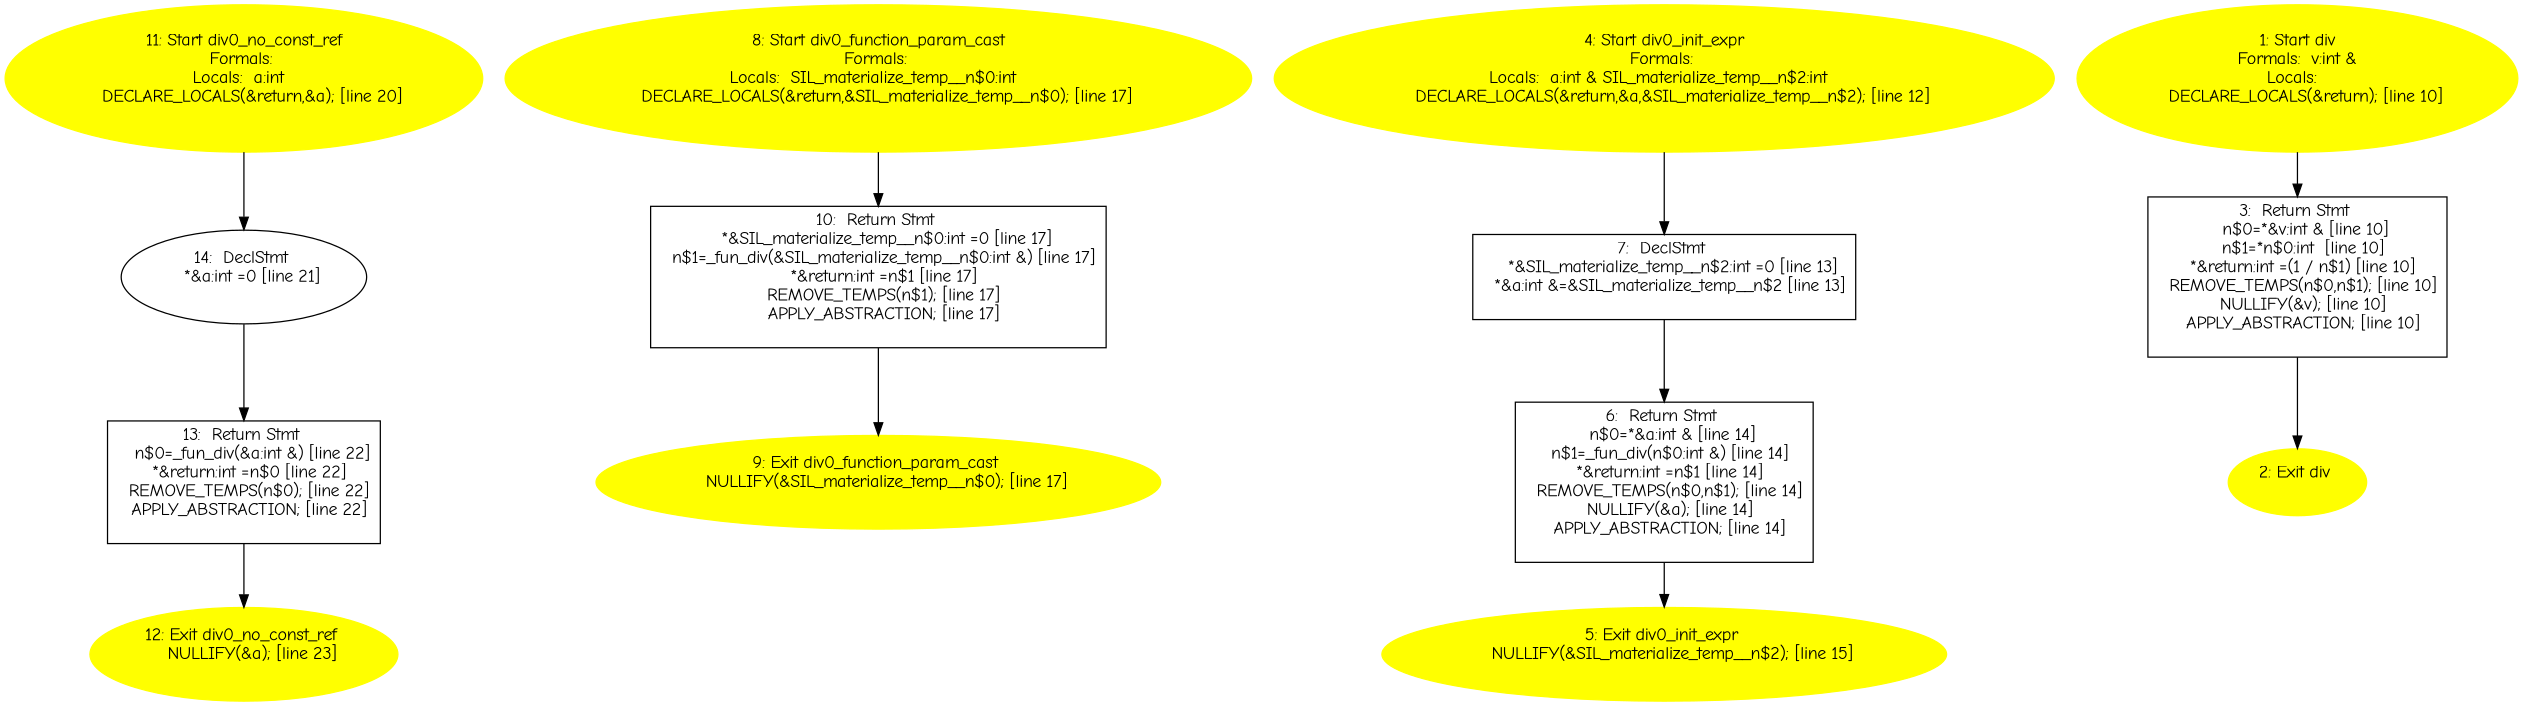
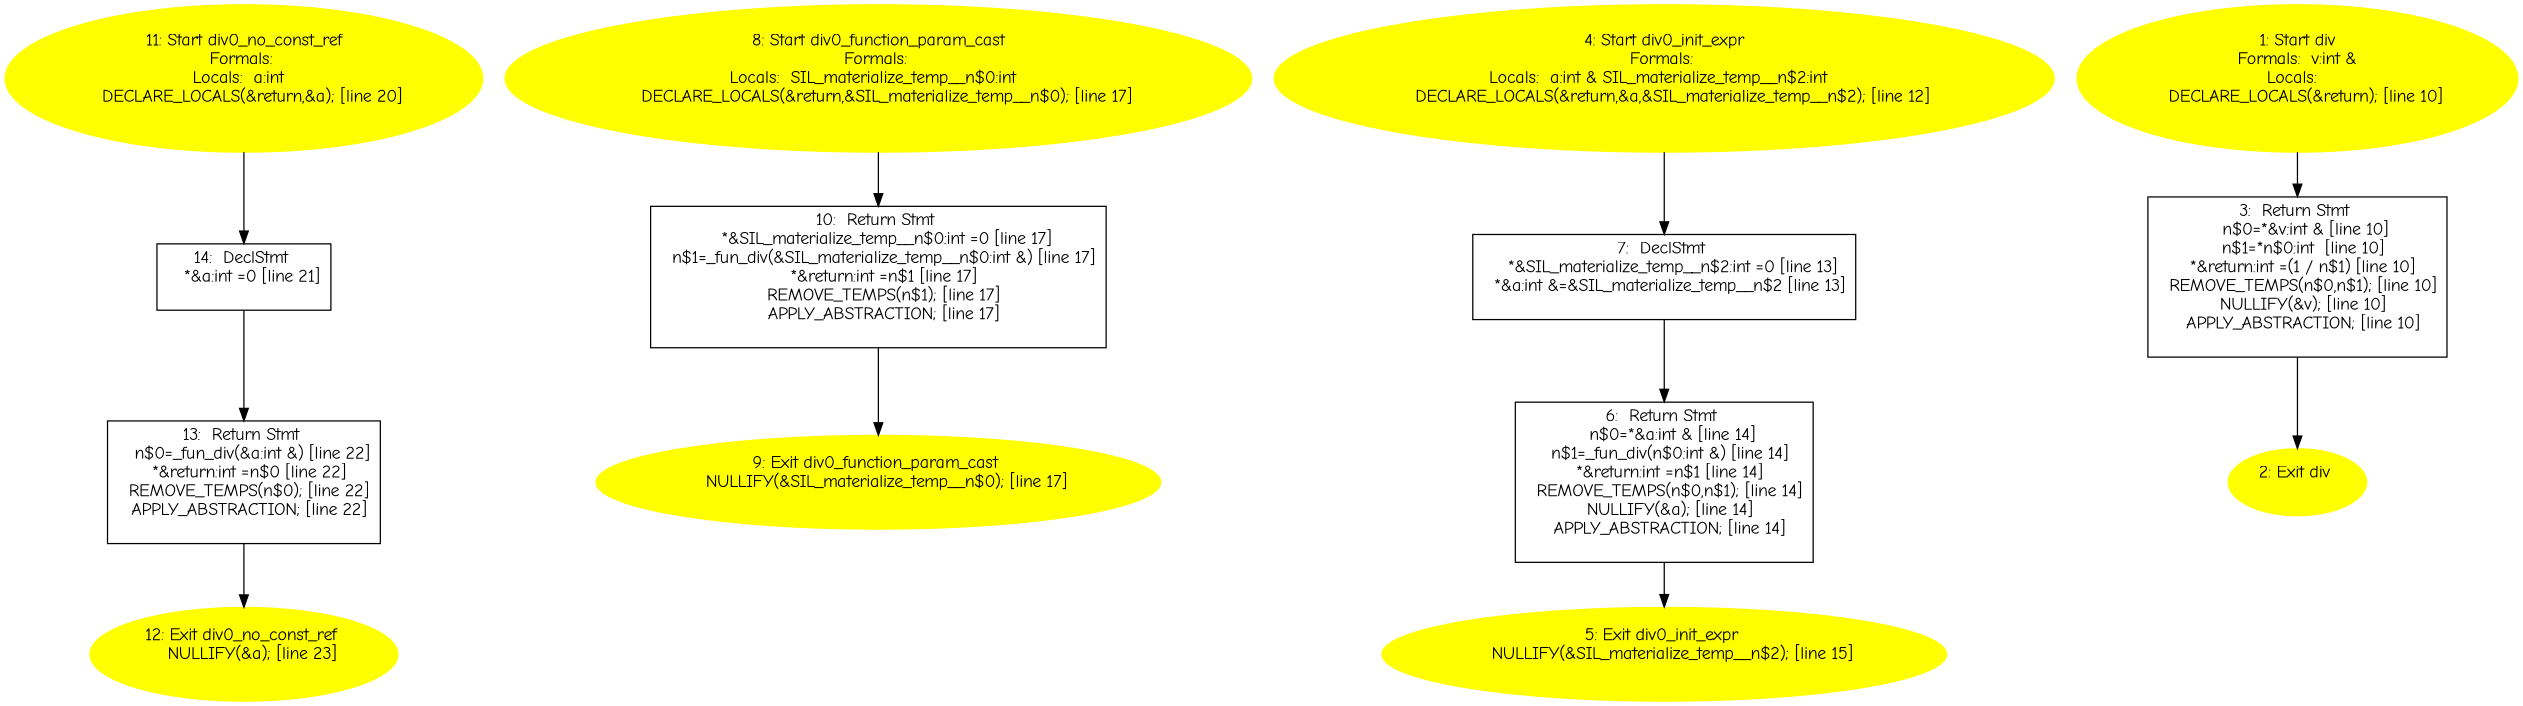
node "14:  DeclStmt *&a:int =0 [line 21]": shape ellipse -> box
